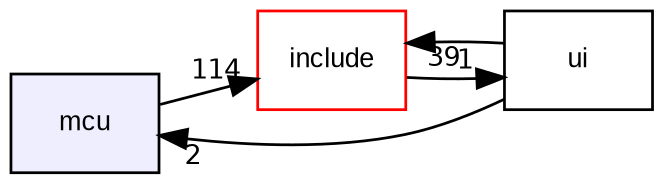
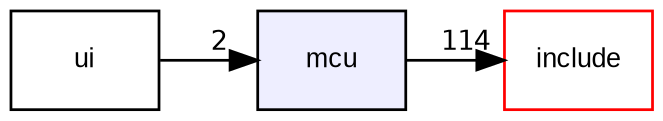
edge "ui" -> "include": removed
edge "include" -> "ui": removed
